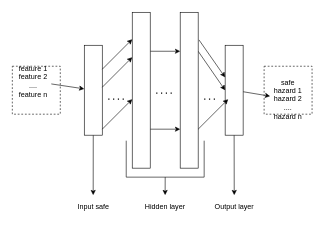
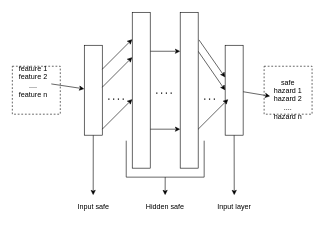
node "Hidden layer": label "Hidden layer" -> "Hidden safe"
node "Output layer": label "Output layer" -> "Input layer"
